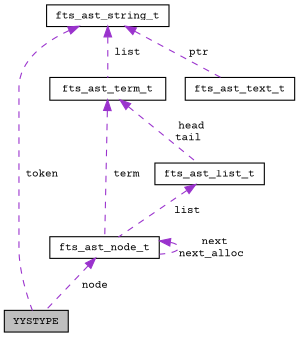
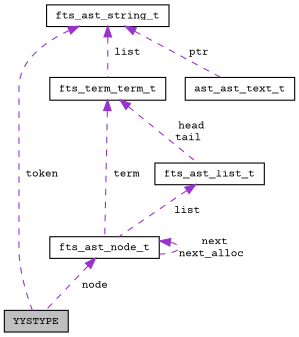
node "fts_ast_term_t": label "fts_ast_term_t" -> "fts_term_term_t"
node "fts_ast_text_t": label "fts_ast_text_t" -> "ast_ast_text_t"
